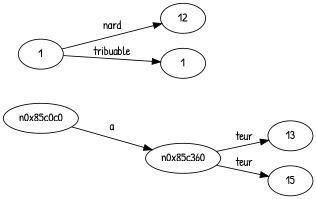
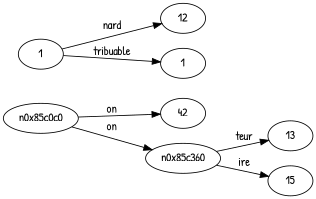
node "42": added
edge "n0x85c0c0" -> "n0x85c360": label "a" -> "on"
edge "n0x85c360" -> "15": label "teur" -> "ire"
